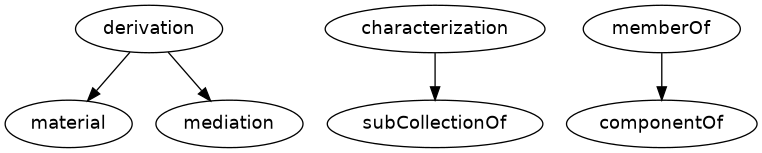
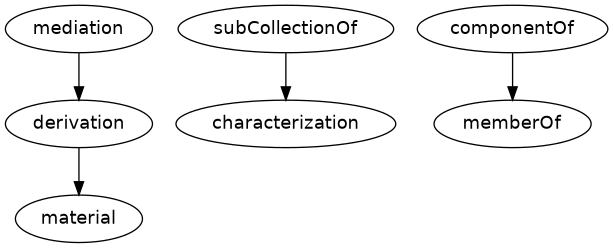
edge "characterization" -> "subCollectionOf": reversed
edge "memberOf" -> "componentOf": reversed
edge "derivation" -> "mediation": reversed
